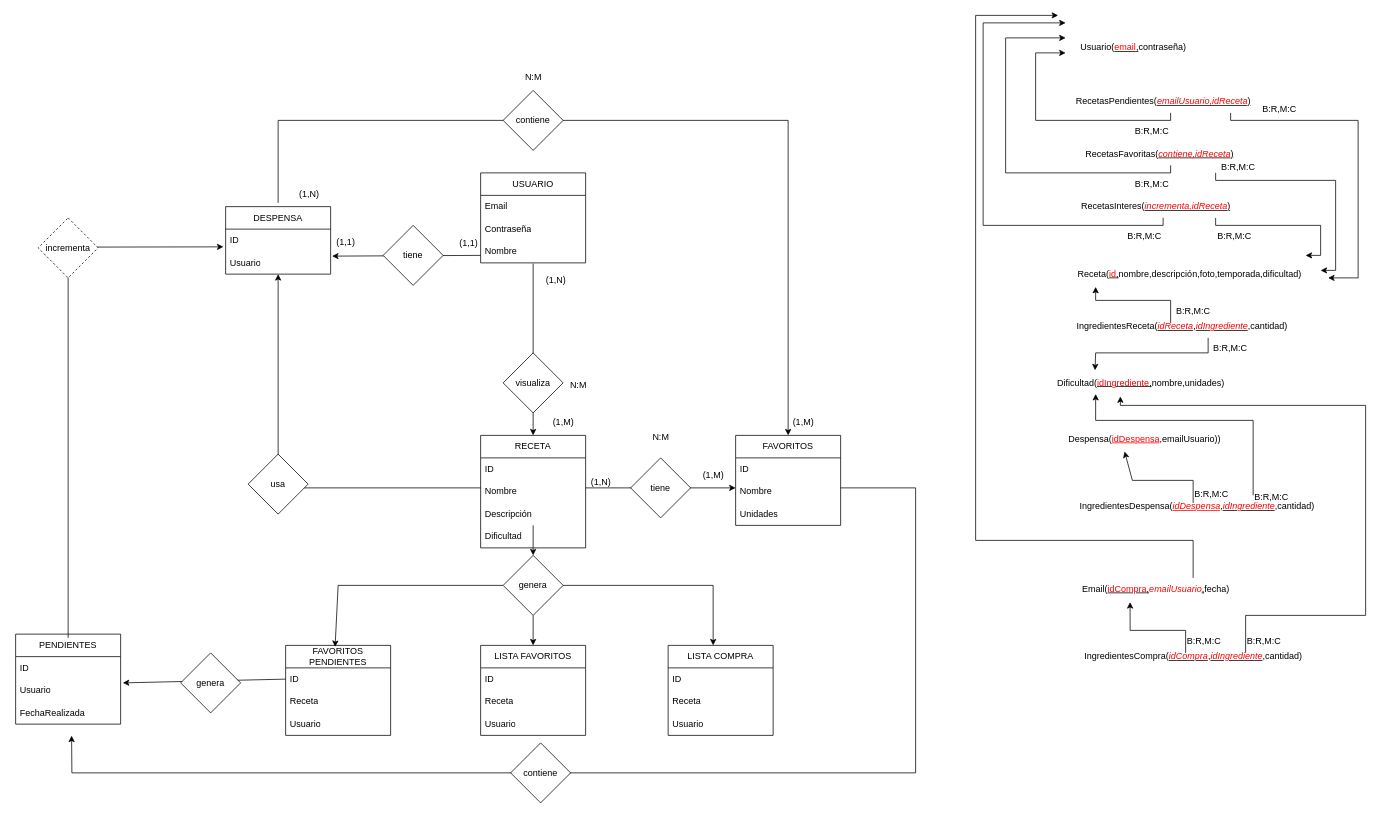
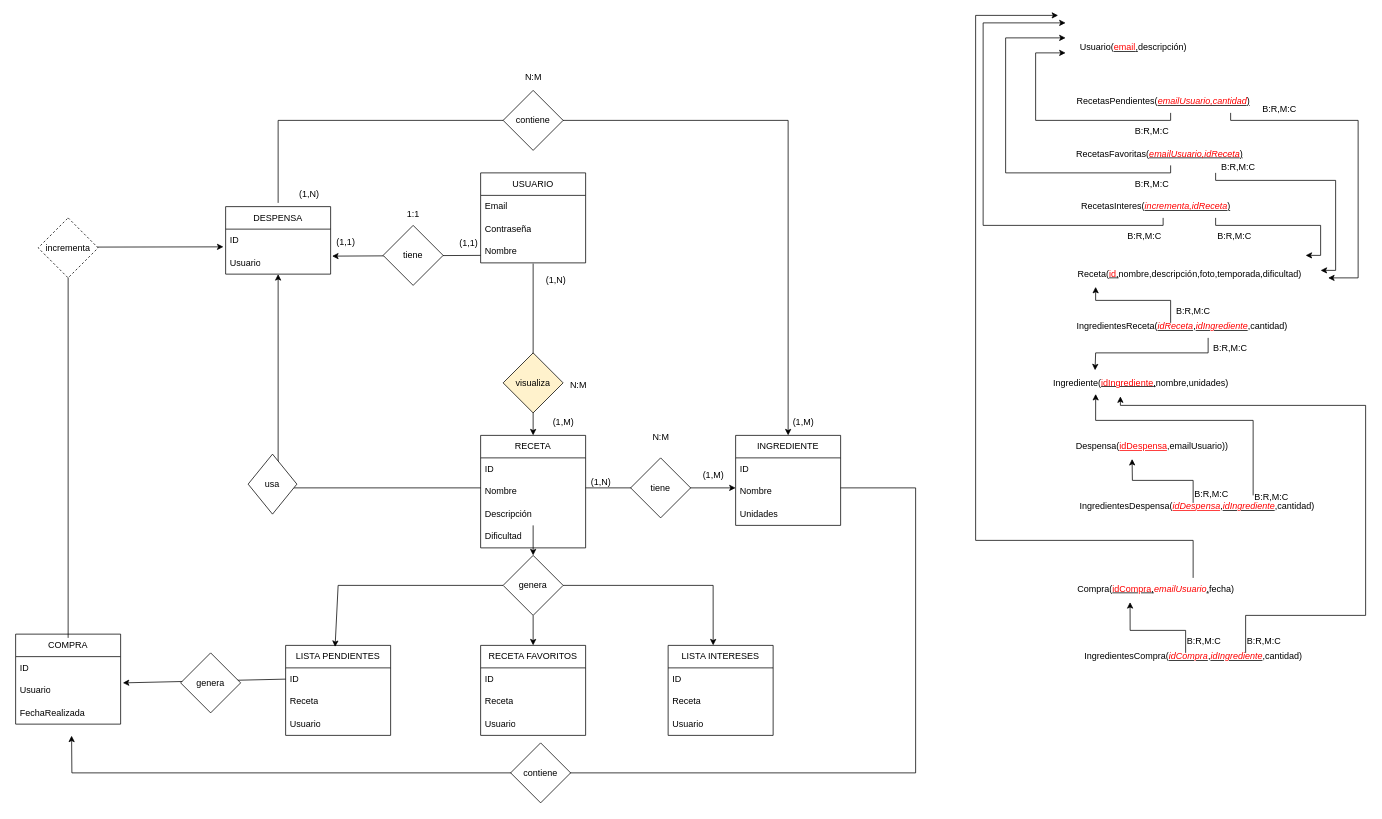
node "Usuario(email,contraseña)": label "Usuario(email,contraseña)" -> "Usuario(email,descripción)"
node "RecetasPendientes(emailUsuario,idReceta)": label "RecetasPendientes(emailUsuario,idReceta)" -> "RecetasPendientes(emailUsuario,cantidad)"
node "RecetasFavoritas(contiene,idReceta)": label "RecetasFavoritas(contiene,idReceta)" -> "RecetasFavoritas(emailUsuario,idReceta)"
node "1:1": added
node "visualiza": fillcolor #ffffff -> #fff2cc
node "Dificultad(idIngrediente,nombre,unidades)": label "Dificultad(idIngrediente,nombre,unidades)" -> "Ingrediente(idIngrediente,nombre,unidades)"
node "Despensa(idDespensa,emailUsuario))": moved (1144, 439) -> (1152, 447)
node "FAVORITOS": label "FAVORITOS" -> "INGREDIENTE"
node "usa": size 60x60 -> 49x60
node "Email(idCompra,emailUsuario,fecha)": label "Email(idCompra,emailUsuario,fecha)" -> "Compra(idCompra,emailUsuario,fecha)"
node "PENDIENTES": label "PENDIENTES" -> "COMPRA"
node "FAVORITOS PENDIENTES": label "FAVORITOS PENDIENTES" -> "LISTA PENDIENTES"
node "LISTA FAVORITOS": label "LISTA FAVORITOS" -> "RECETA FAVORITOS"
node "LISTA COMPRA": label "LISTA COMPRA" -> "LISTA INTERESES"
